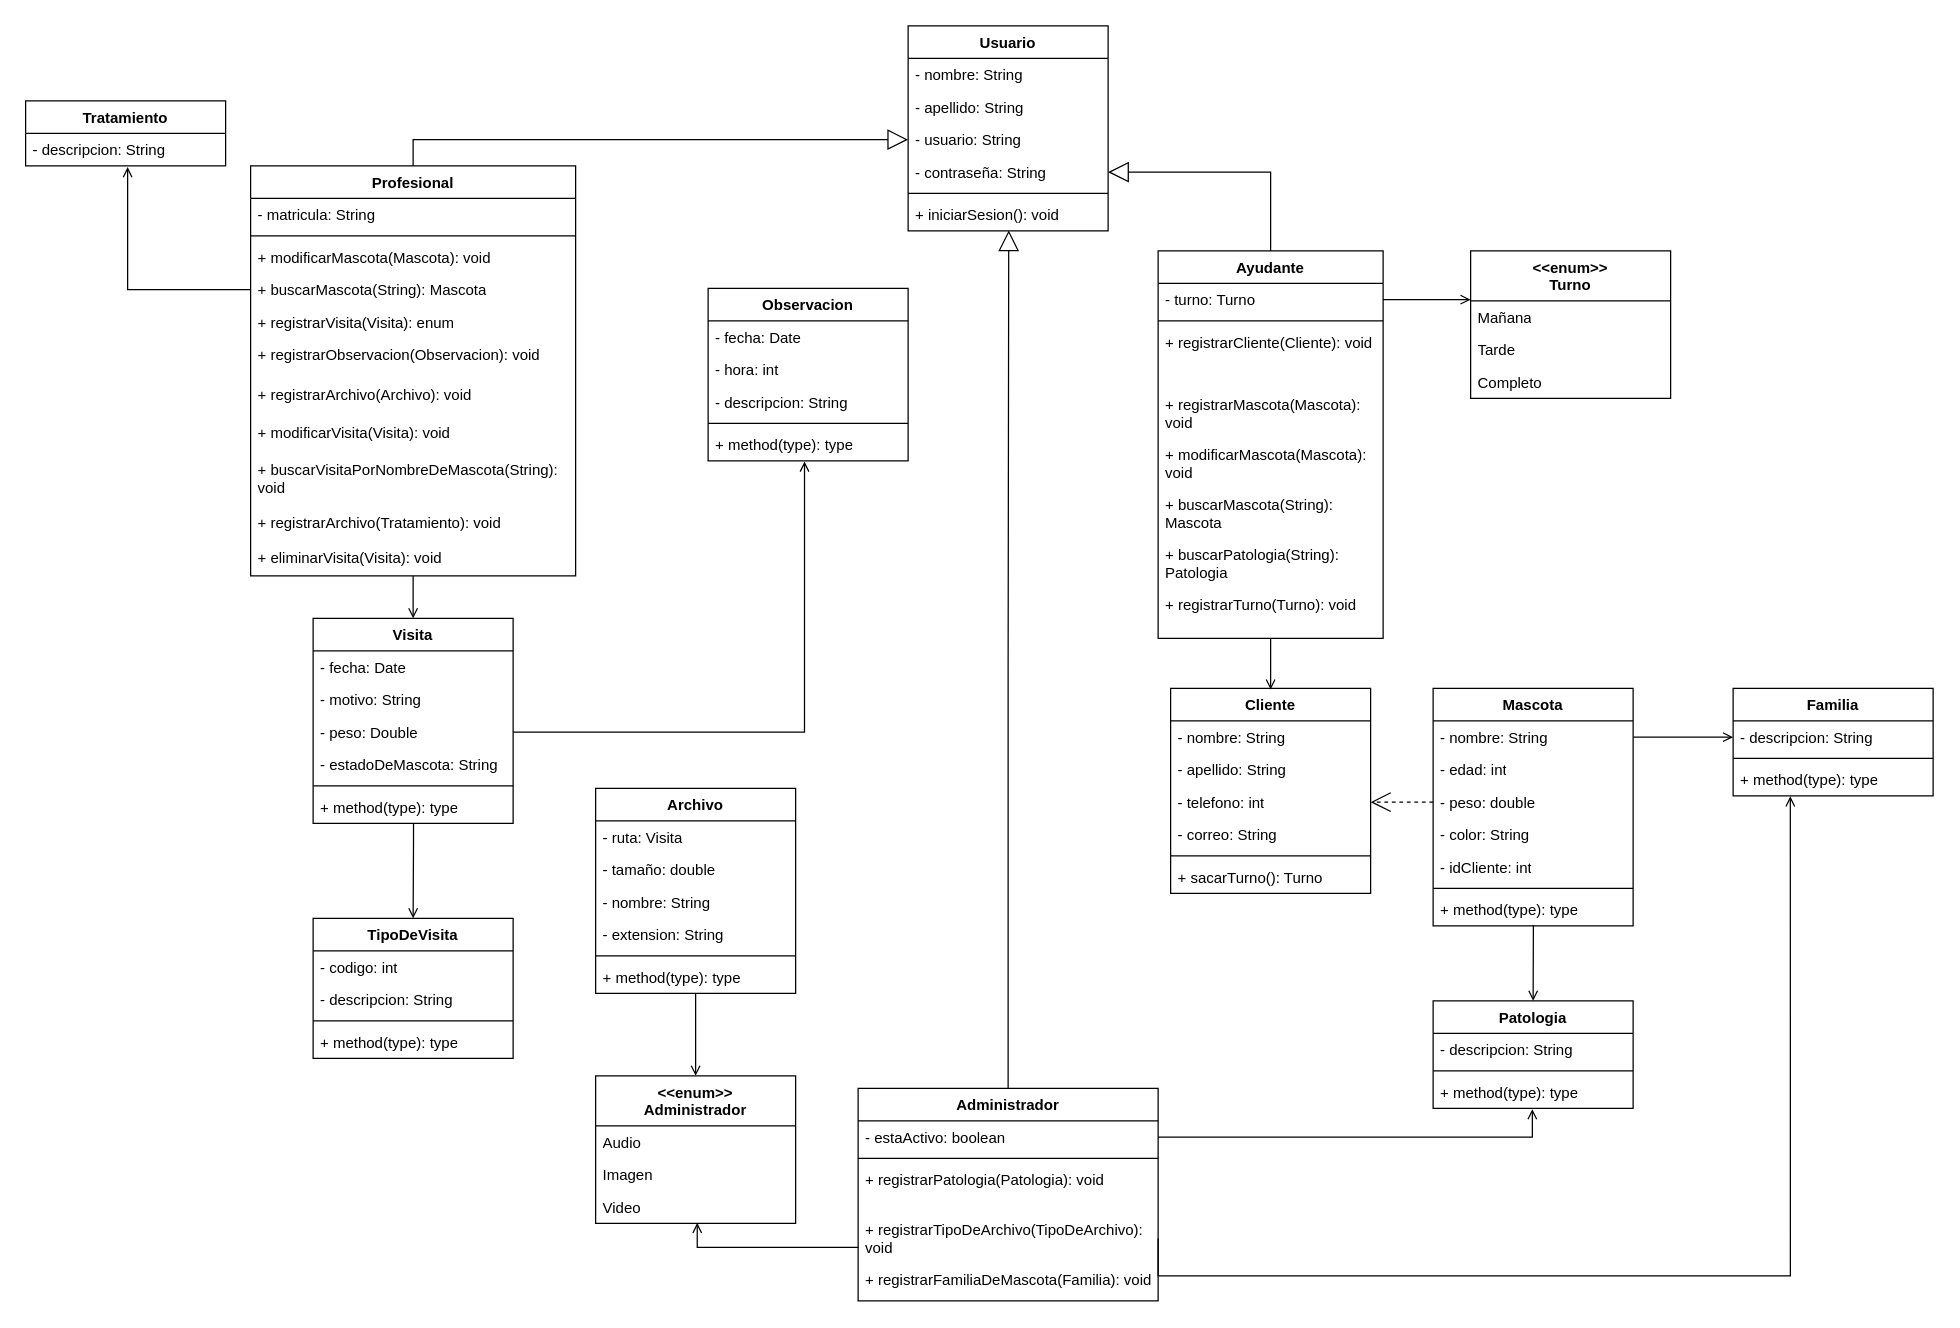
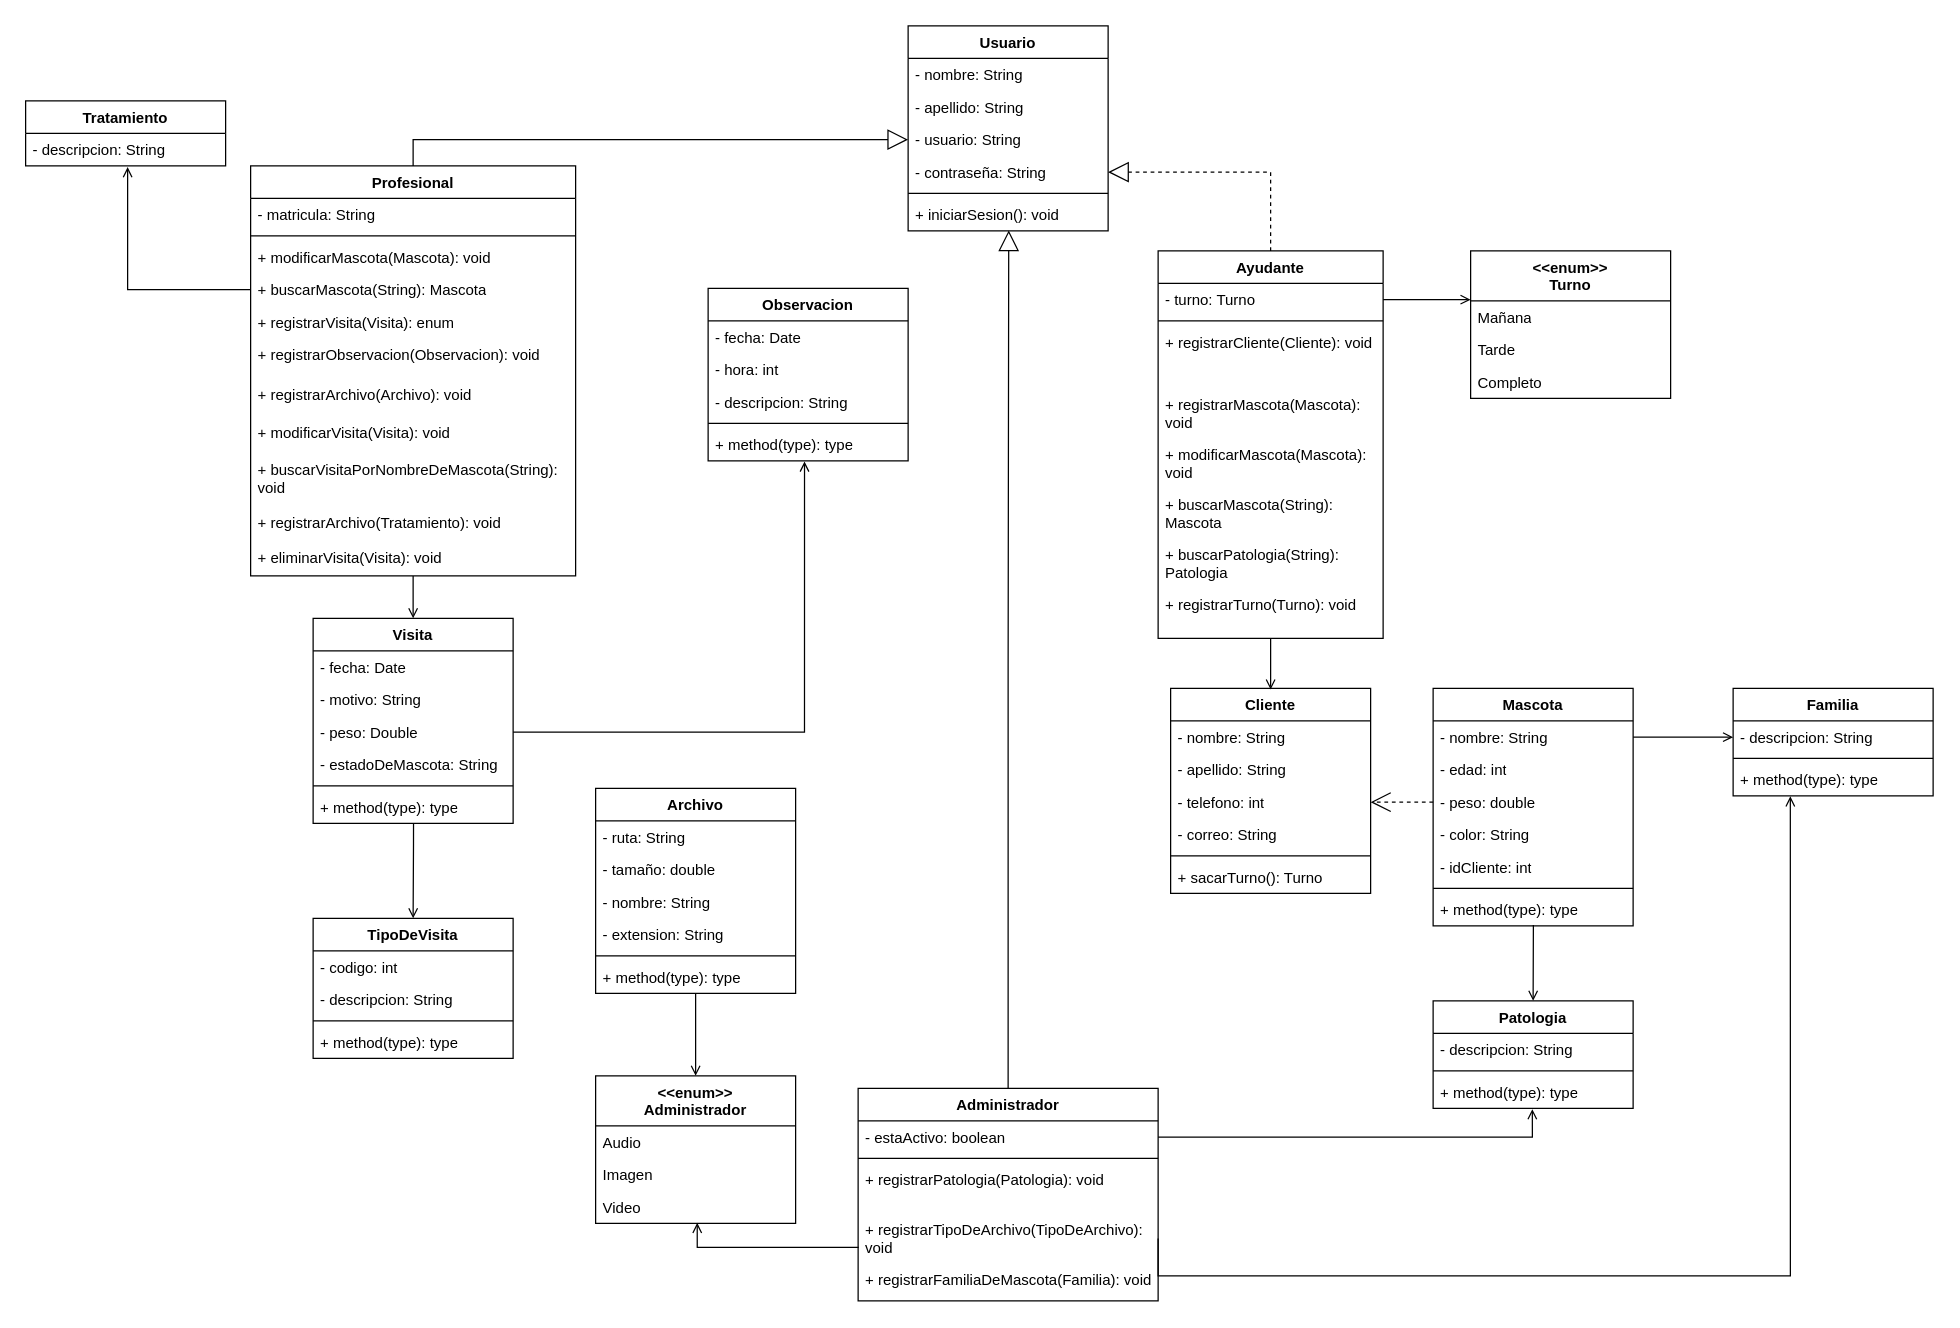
edge "Ayudante" -> "- contraseña: String": style solid -> dashed
node "- ruta: Visita": label "- ruta: Visita" -> "- ruta: String"
